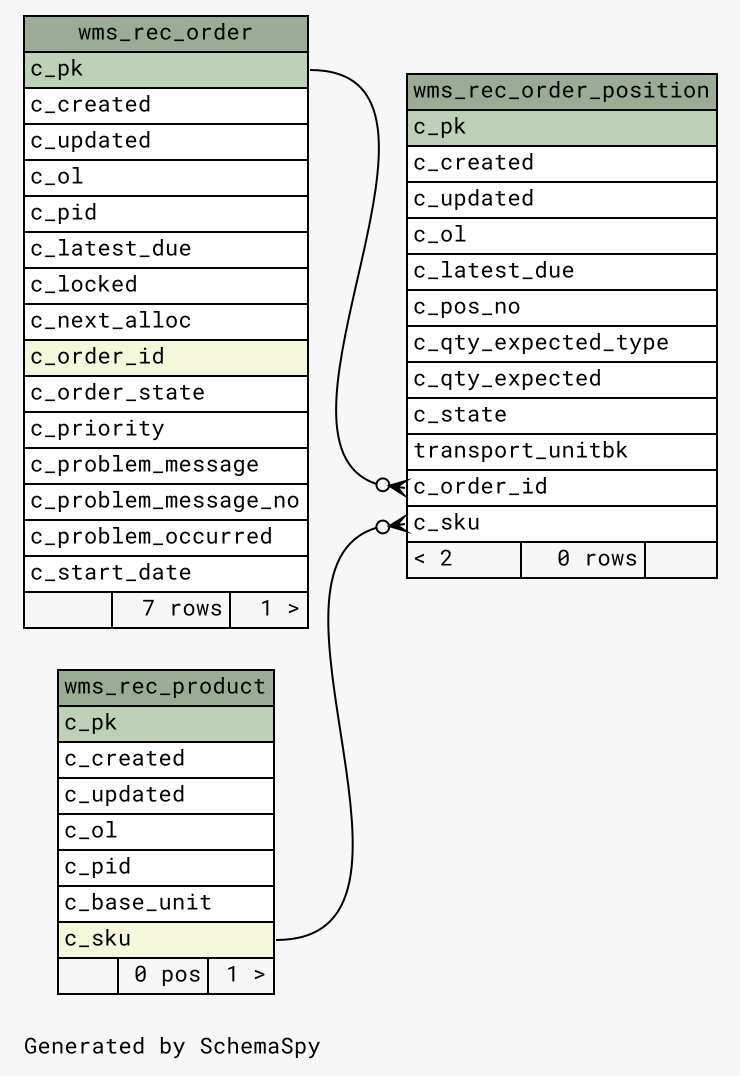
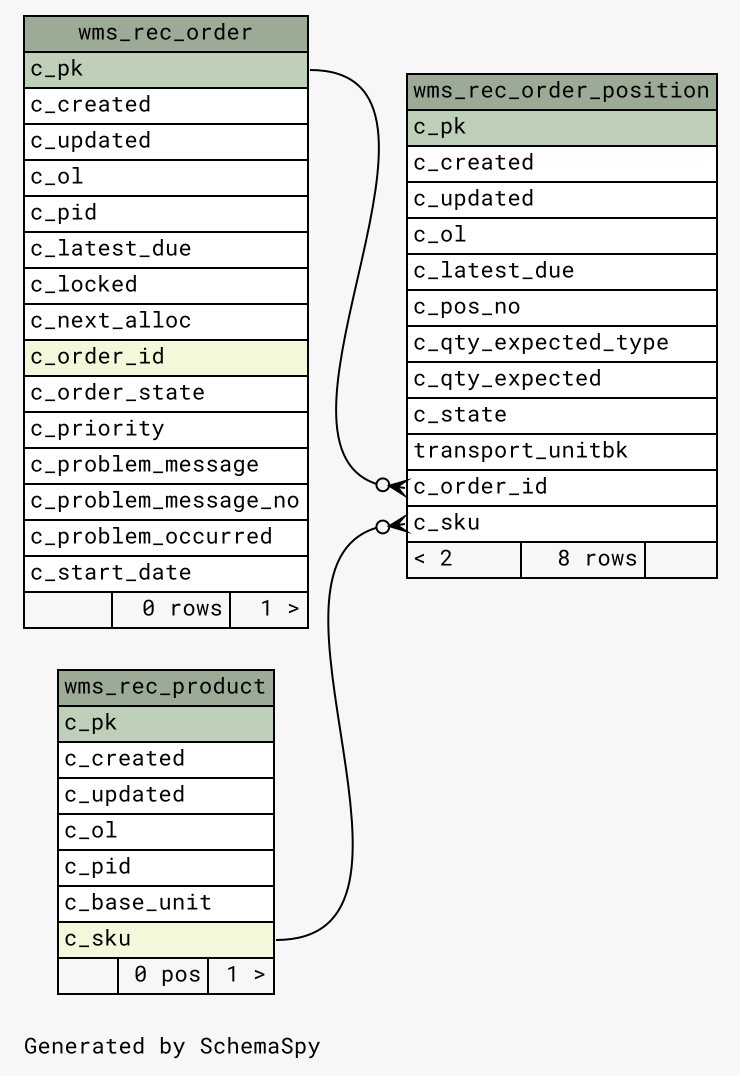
node "wms_rec_order_position": text "0 rows" -> "8 rows"
node "wms_rec_order": text "7 rows" -> "0 rows"
